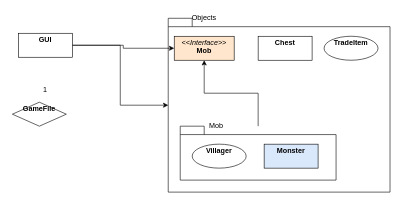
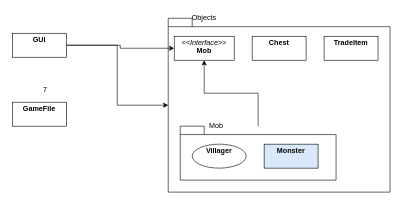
node "GUI": moved (45, 45) -> (39, 45)
node "<<Interface>> Mob": fillcolor #ffe6cc -> #ffffff
node "Chest": moved (285, 48) -> (279, 48)
node "TradeItem": shape ellipse -> rectangle
node "1": label "1" -> "7"
node "GameFile": shape diamond -> rectangle
